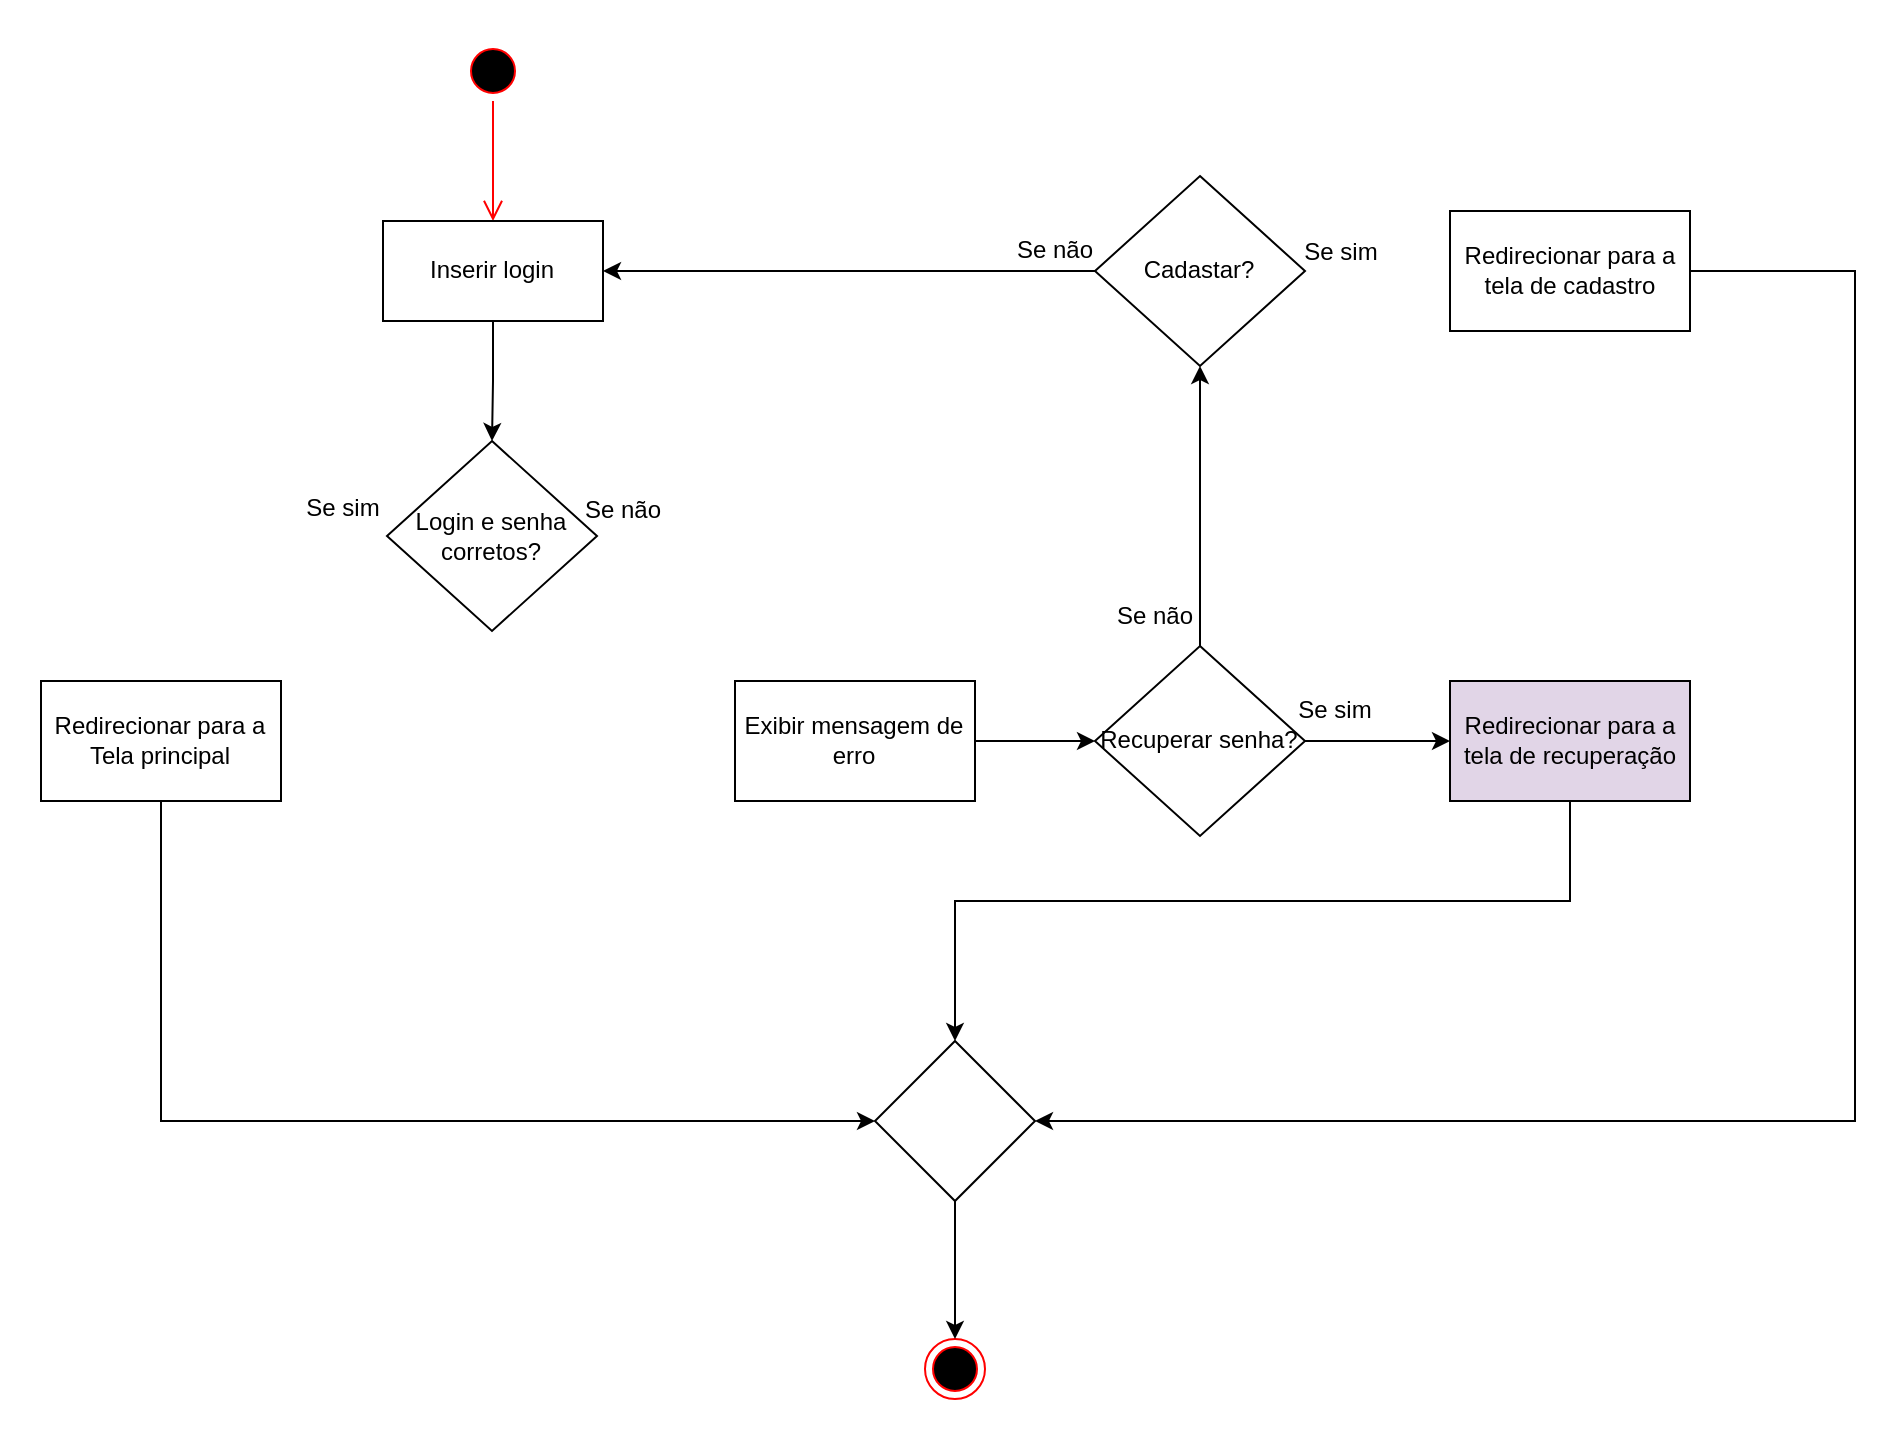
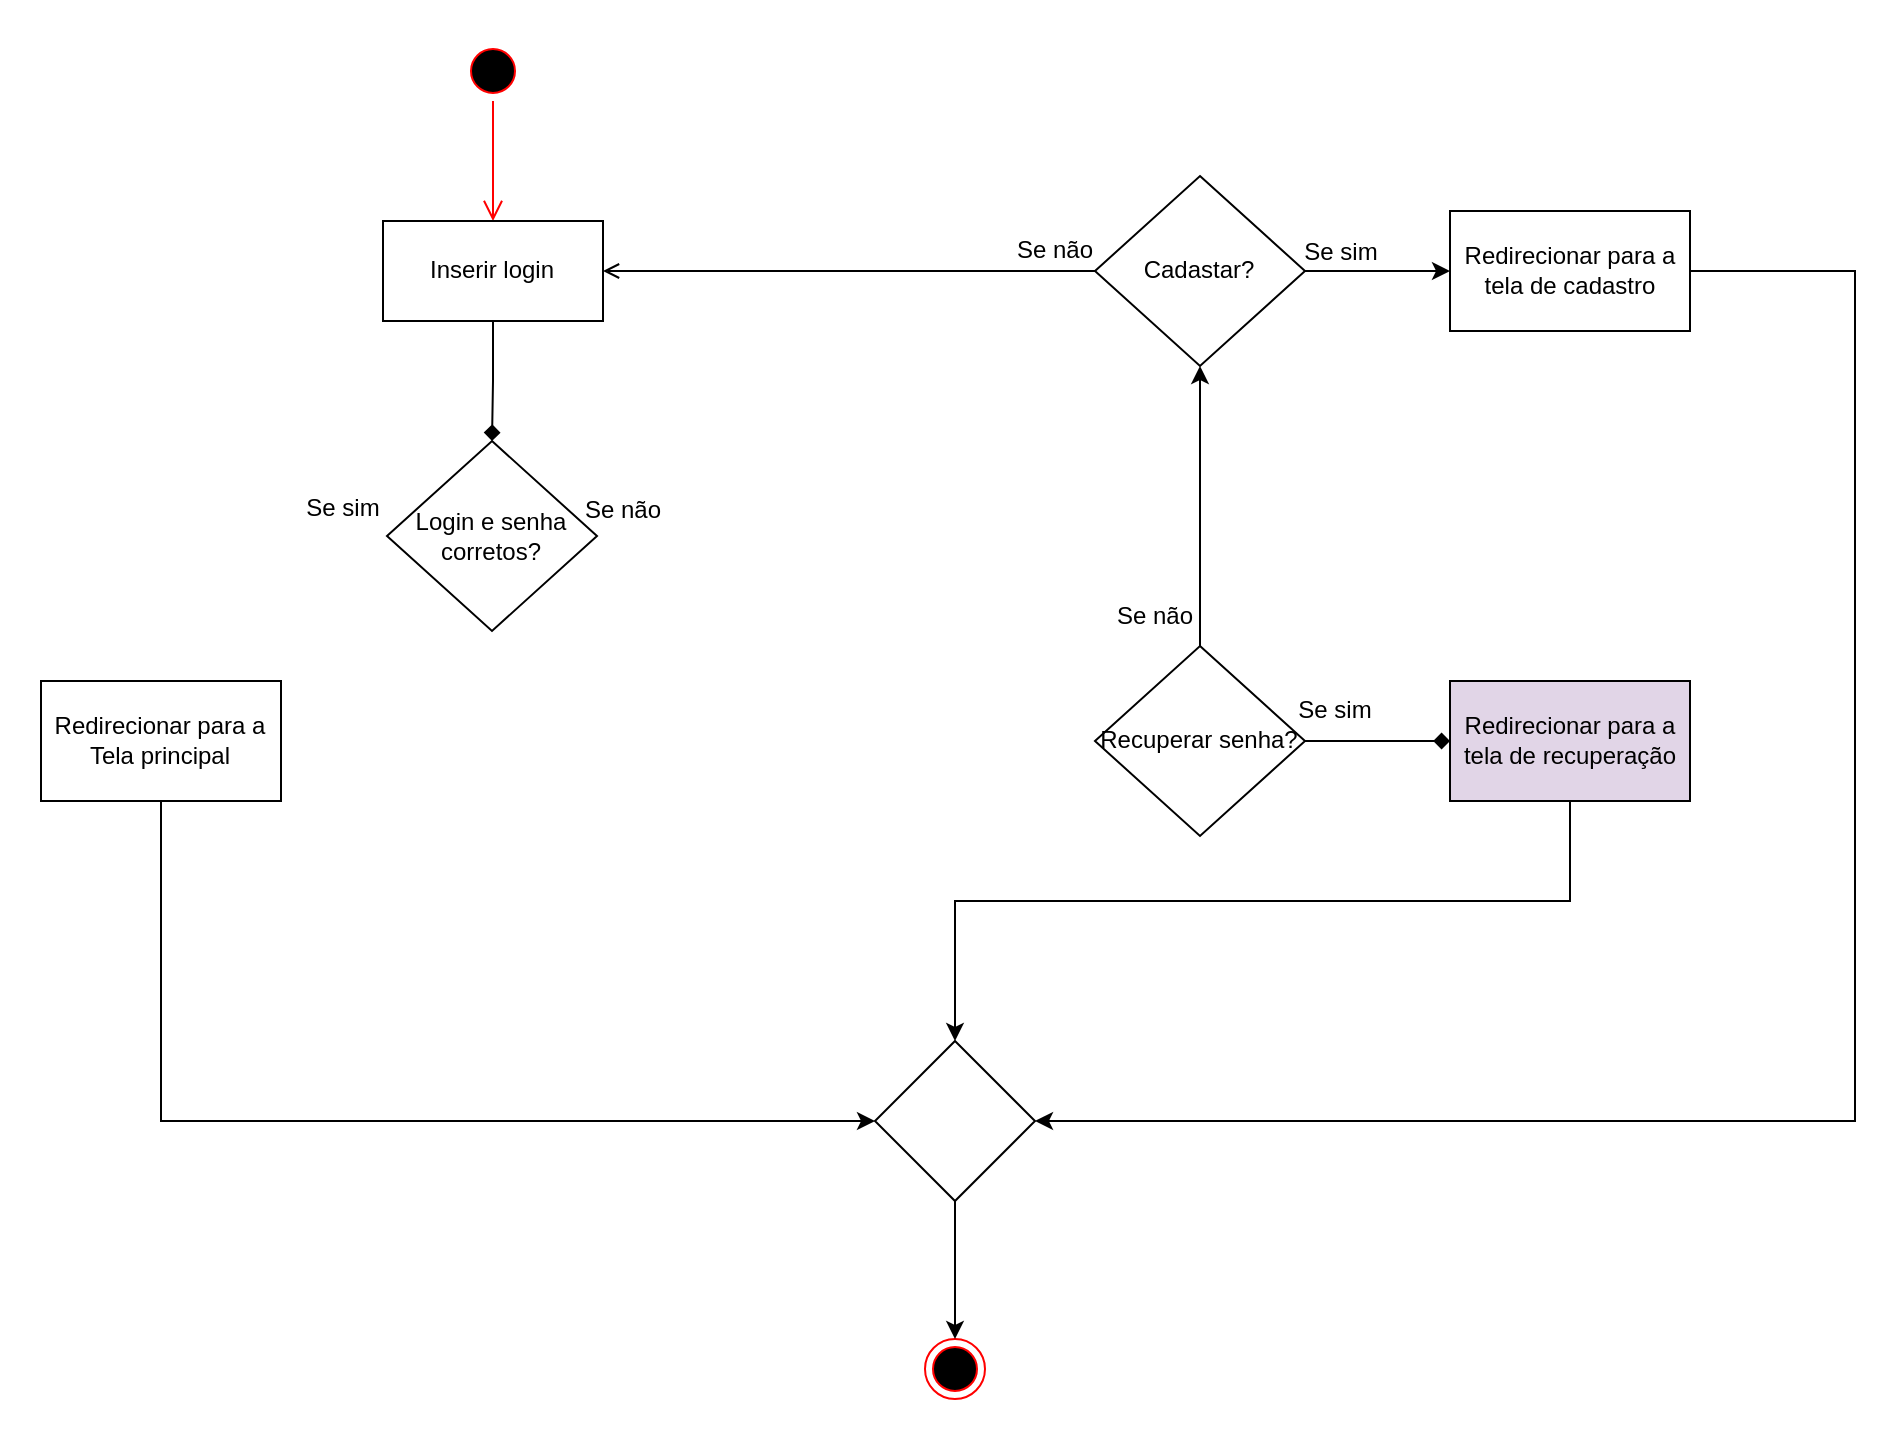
edge "Cadastar?" -> "Inserir login": arrowhead classic -> open
edge "Cadastar?" -> "Redirecionar para a tela de cadastro": added
edge "Inserir login" -> "Login e senha corretos?": arrowhead classic -> diamond
node "Exibir mensagem de erro": removed
edge "Exibir mensagem de erro" -> "Recuperar senha?": removed
edge "Recuperar senha?" -> "Redirecionar para a tela de recuperação": arrowhead classic -> diamond
